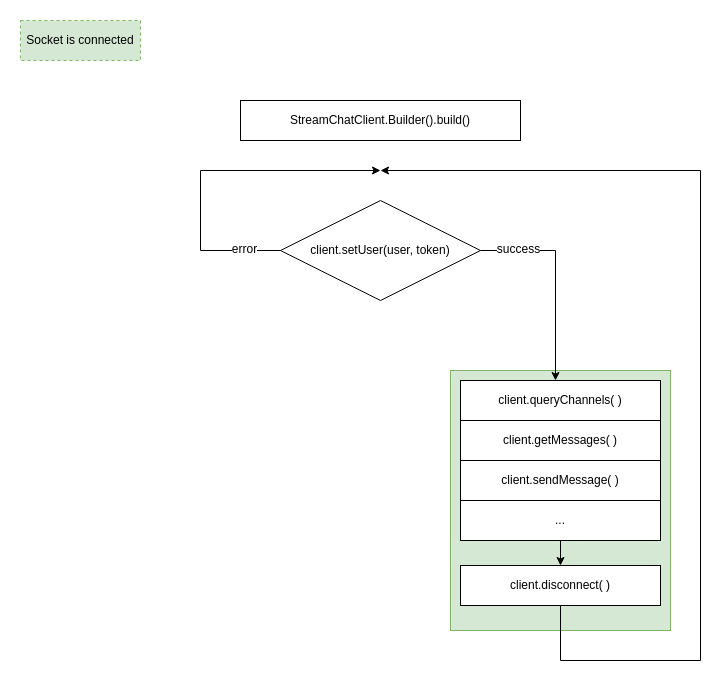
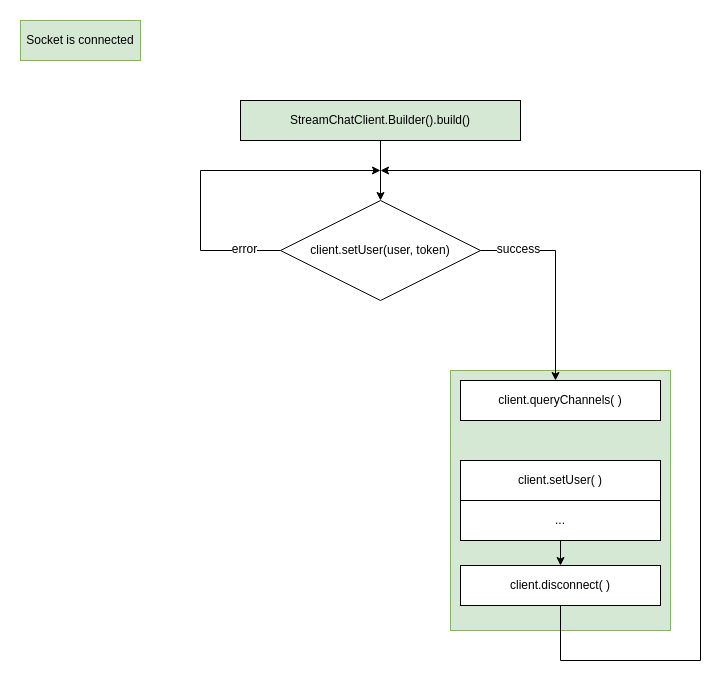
node "Socket is connected": style dashed -> solid
node "StreamChatClient.Builder().build()": fillcolor #ffffff -> #d5e8d4
edge "StreamChatClient.Builder().build()" -> "client.setUser(user, token)": added
node "client.getMessages( )": removed
node "client.sendMessage( )": label "client.sendMessage( )" -> "client.setUser( )"
